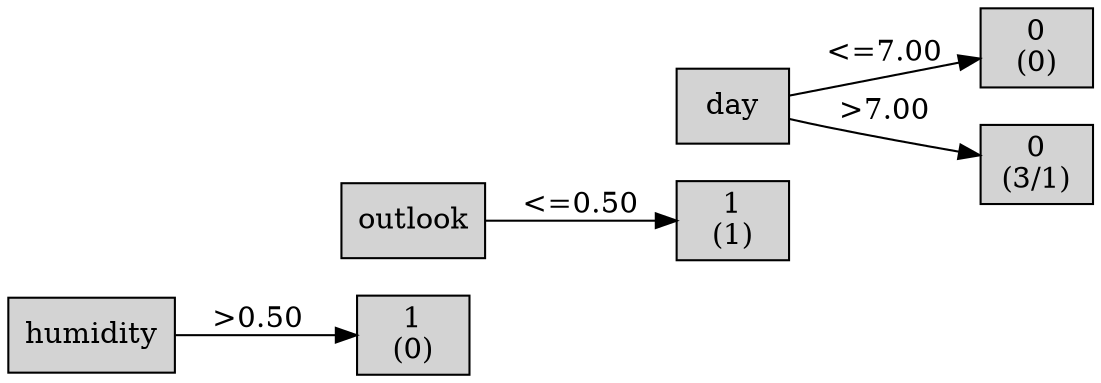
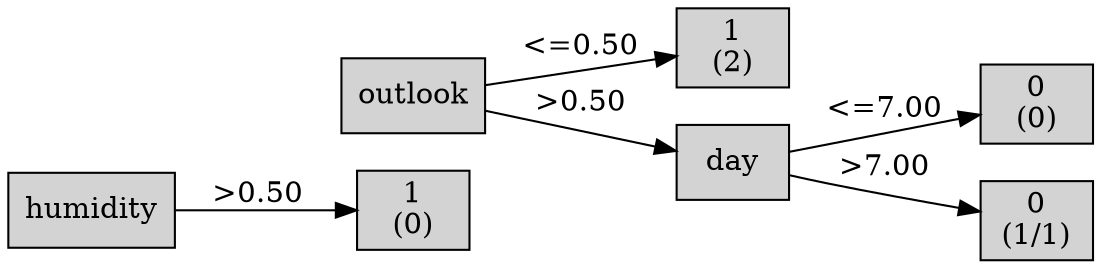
edge "outlook" -> "day": added, label ">0.50"
node "0 (3/1)": label "0 (3/1)" -> "0 (1/1)"
node "1 (1)": label "1 (1)" -> "1 (2)"
